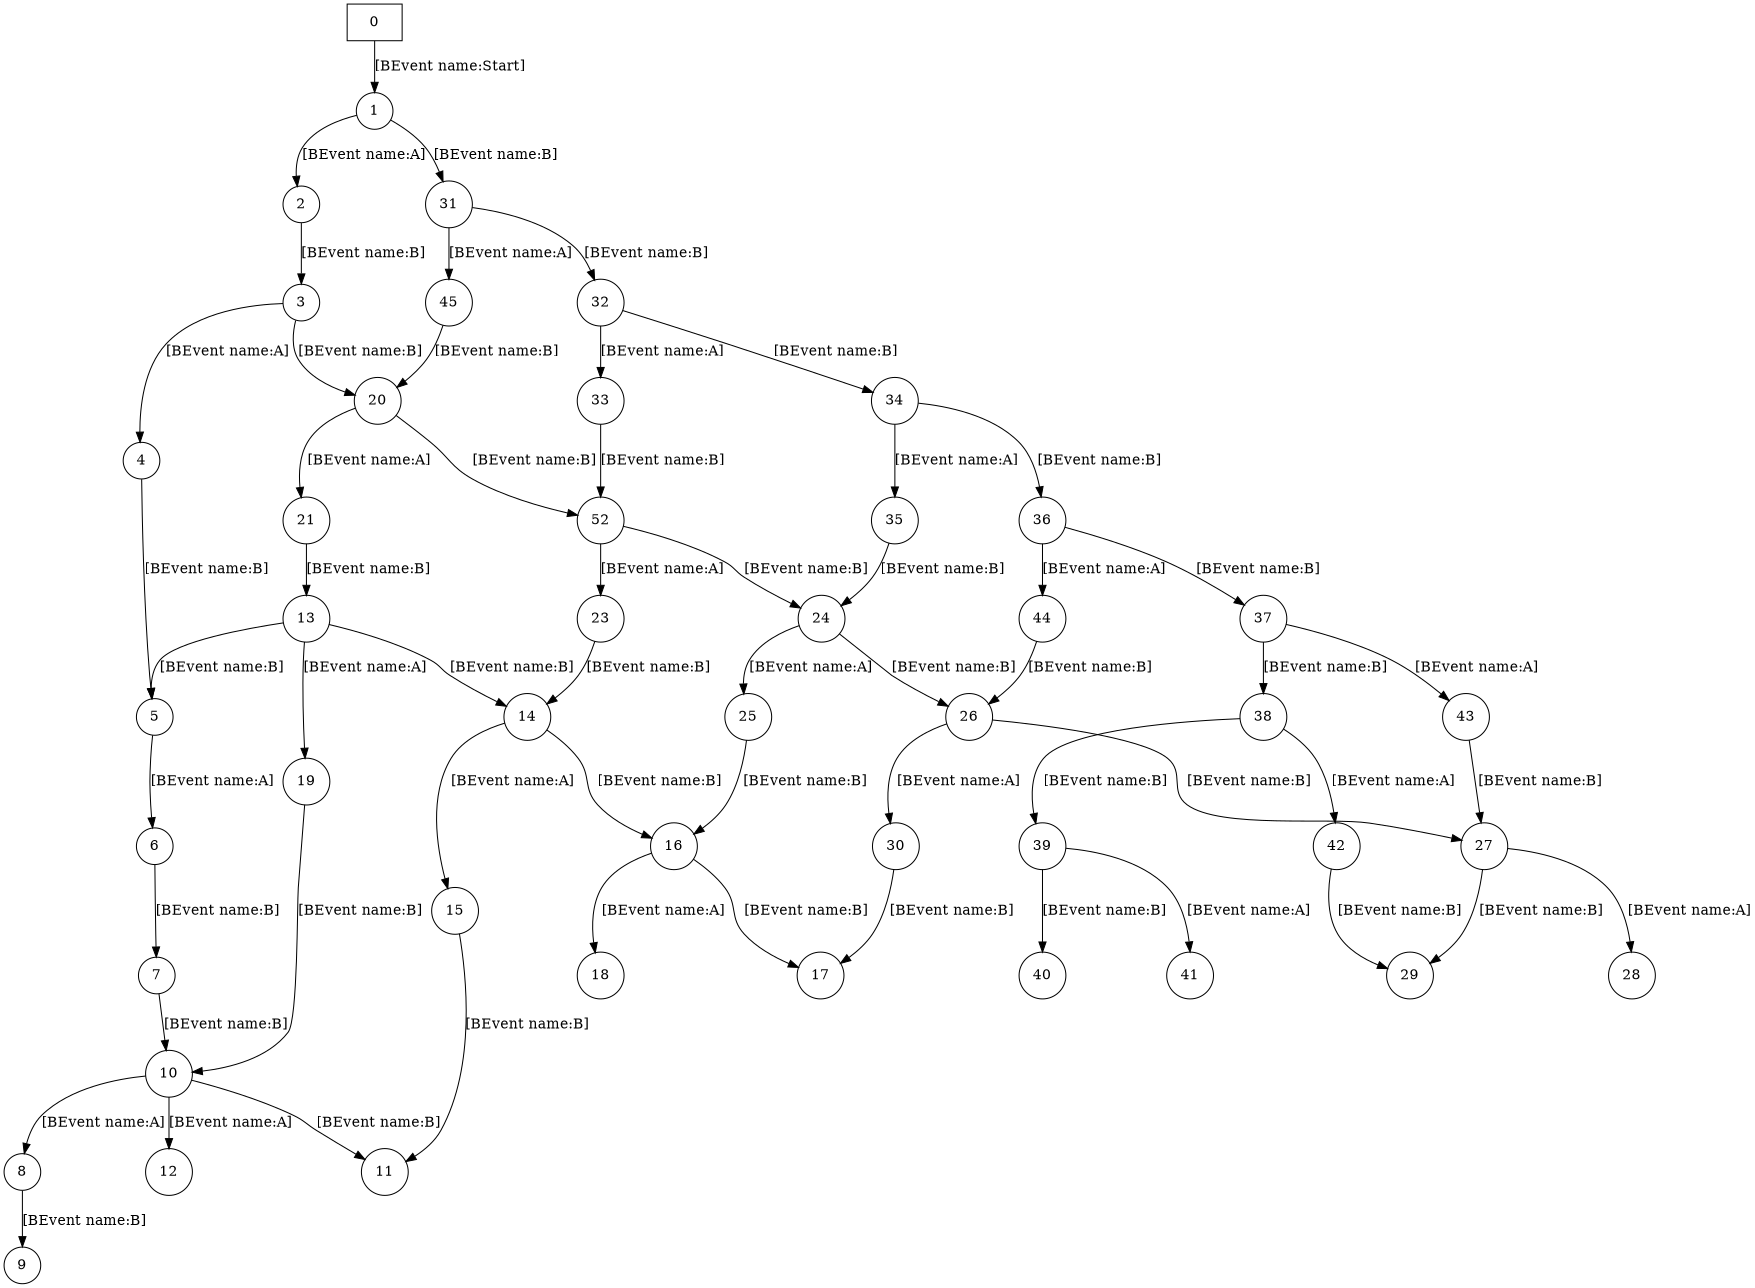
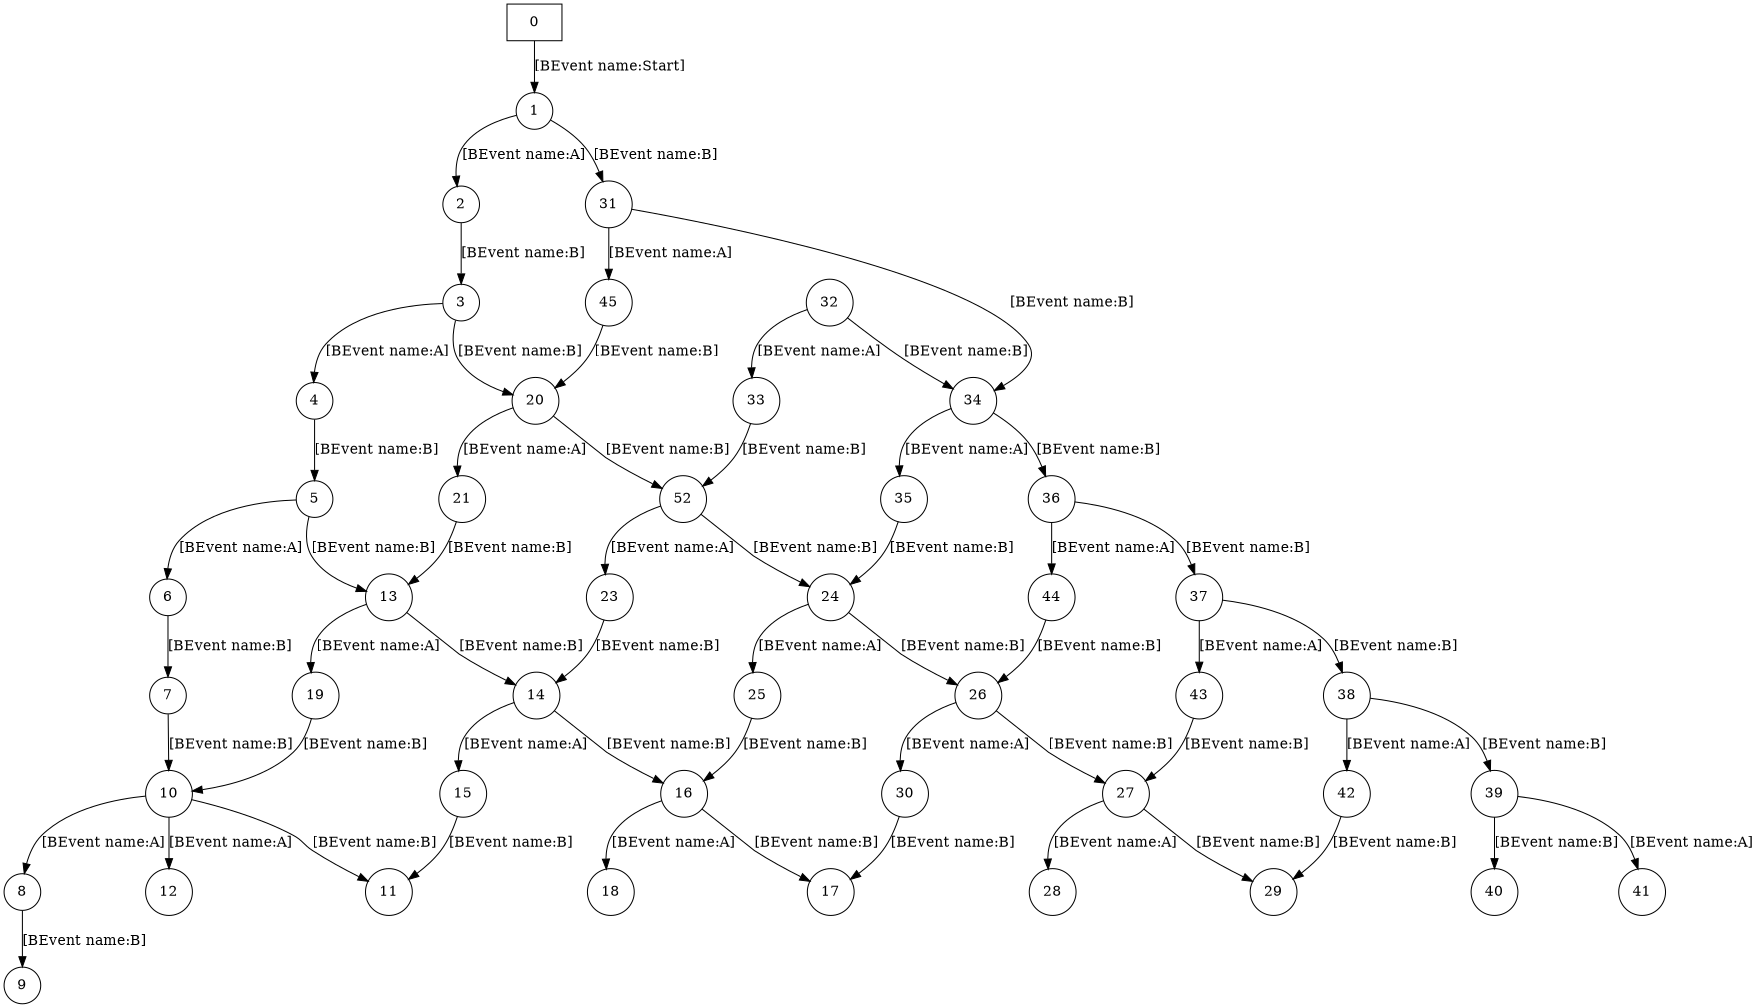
edge "31" -> "32": now "31" -> "34"
edge "13" -> "5": reversed
